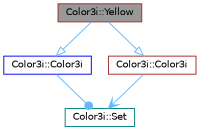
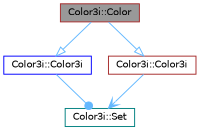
node "Color3i::Yellow": label "Color3i::Yellow" -> "Color3i::Color"
